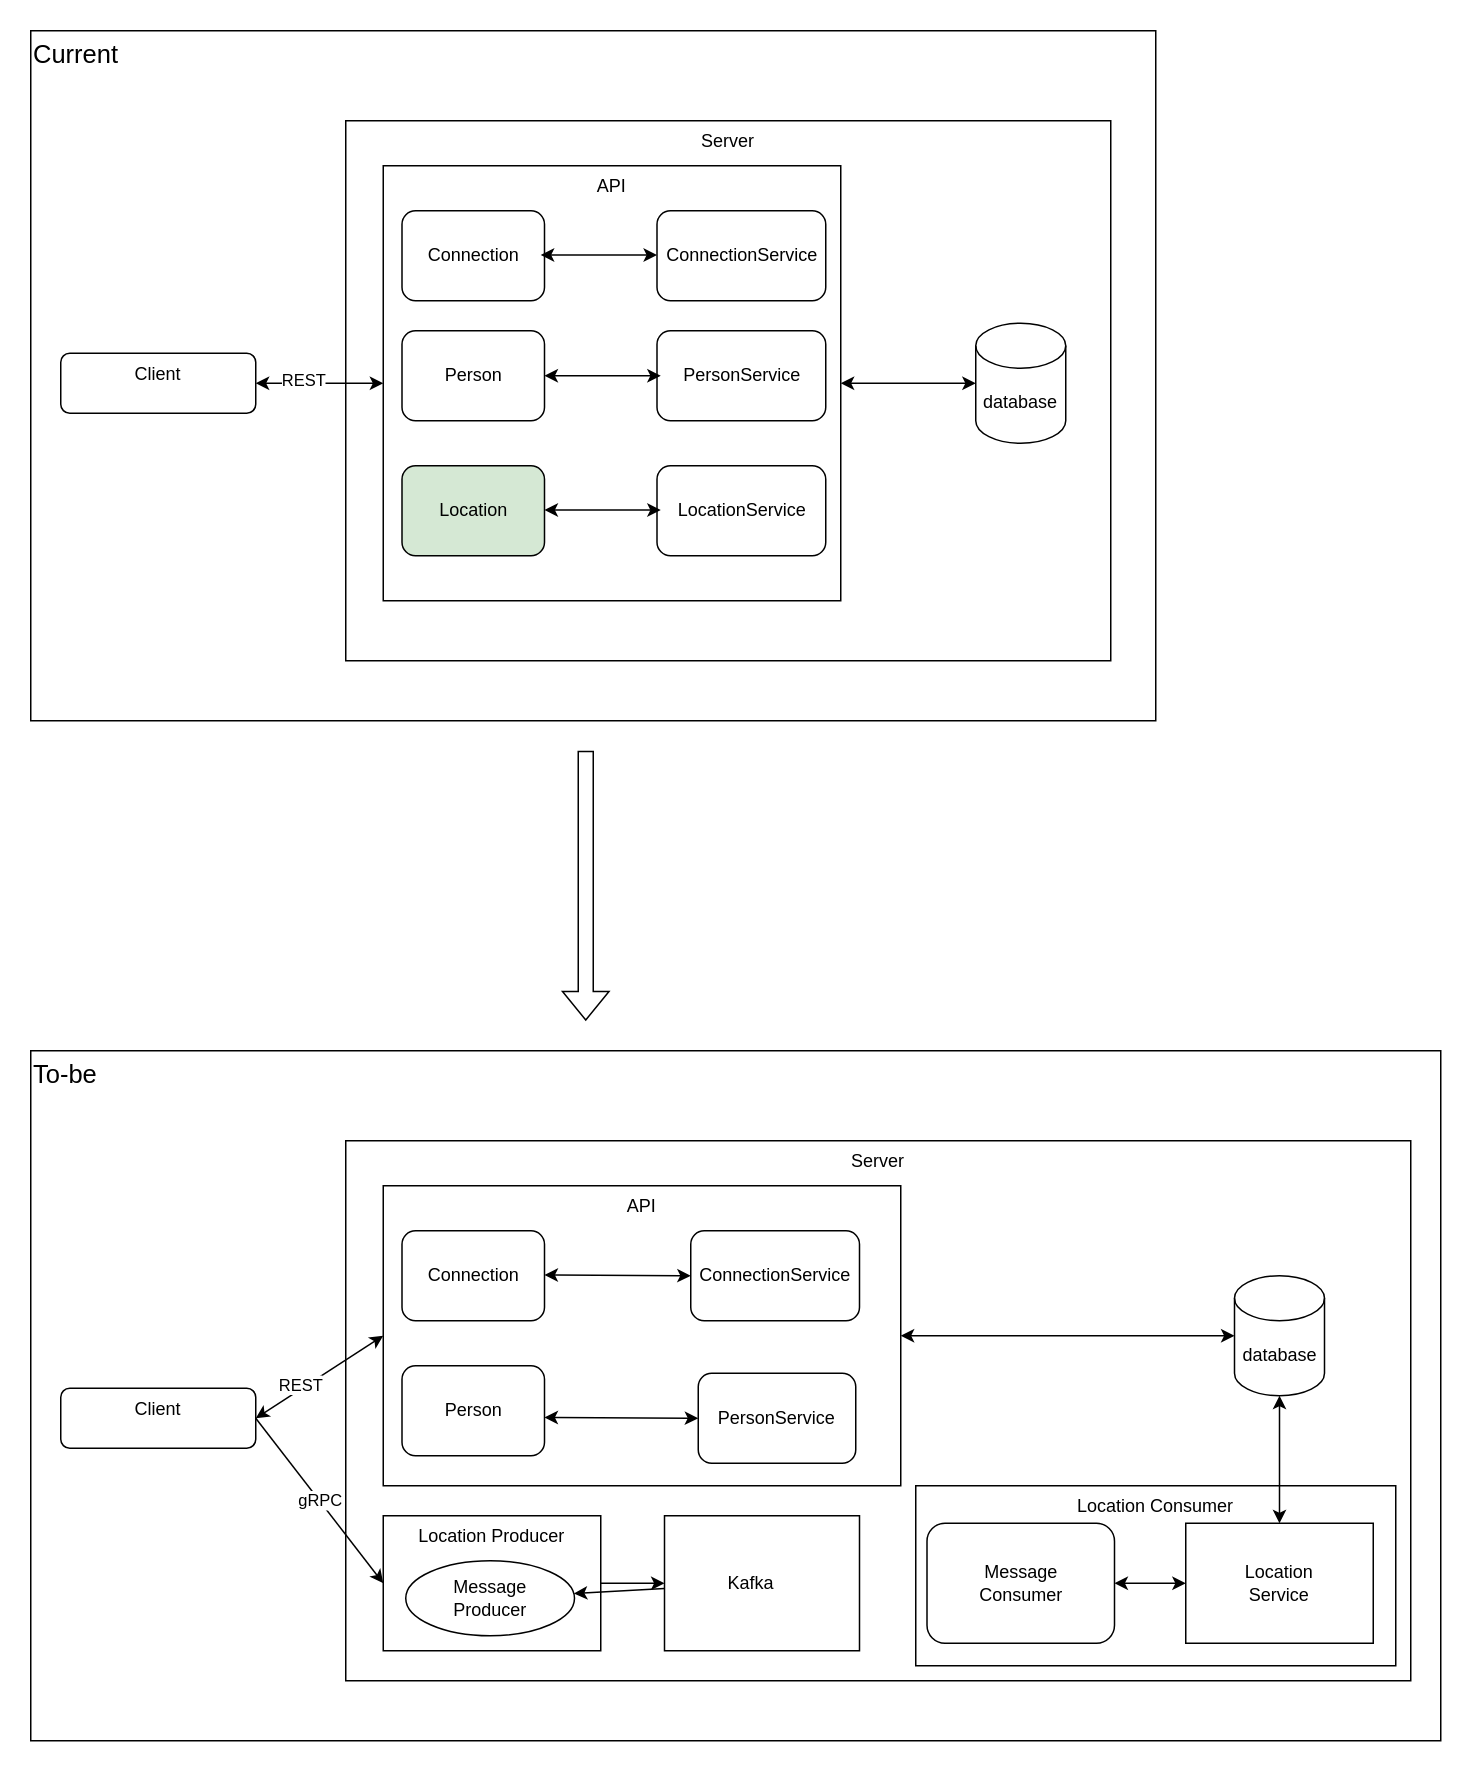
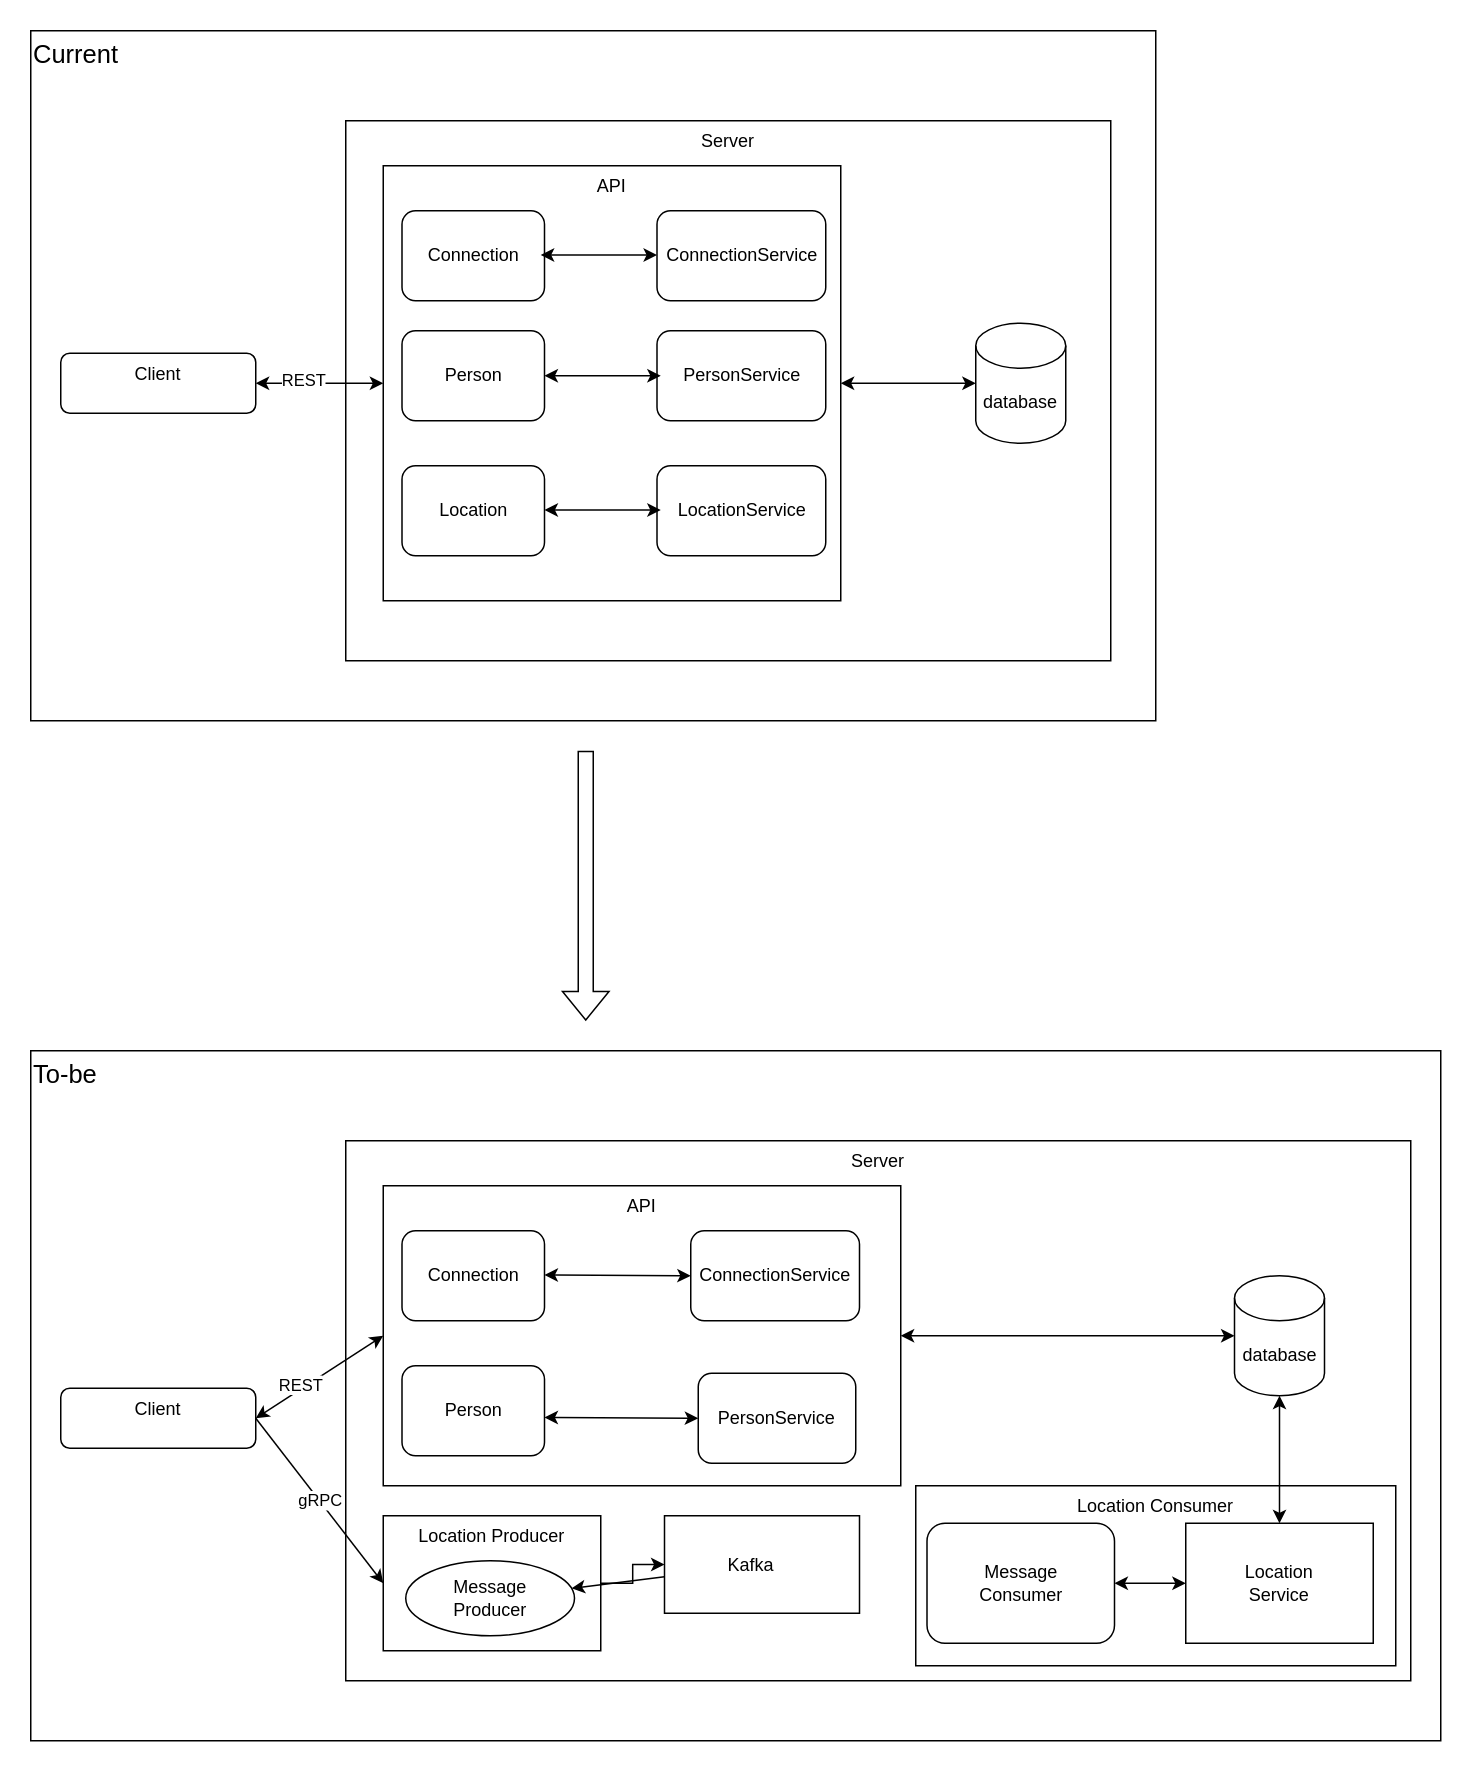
node "Location": fillcolor #d5e8d4 -> #ffffff
node "Kafka": size 195x135 -> 195x98
